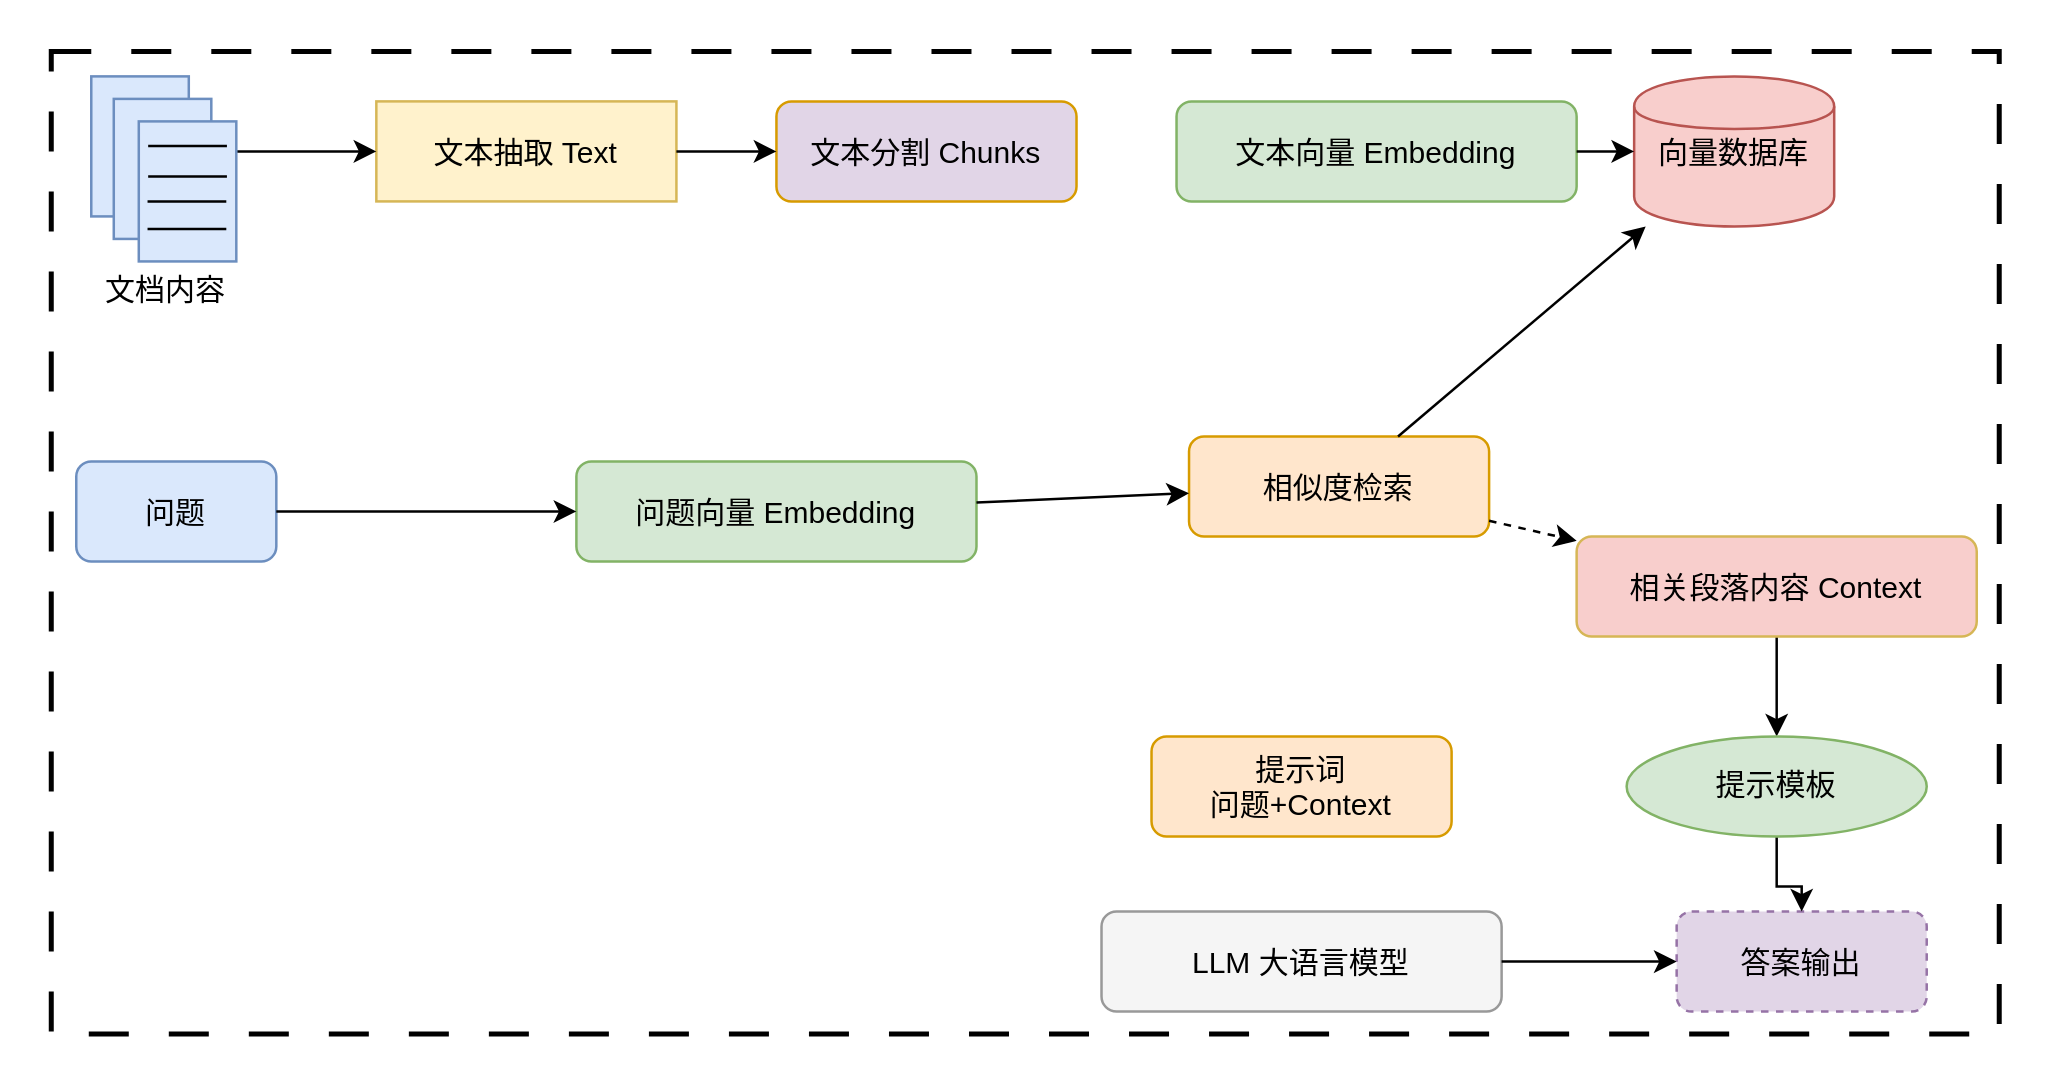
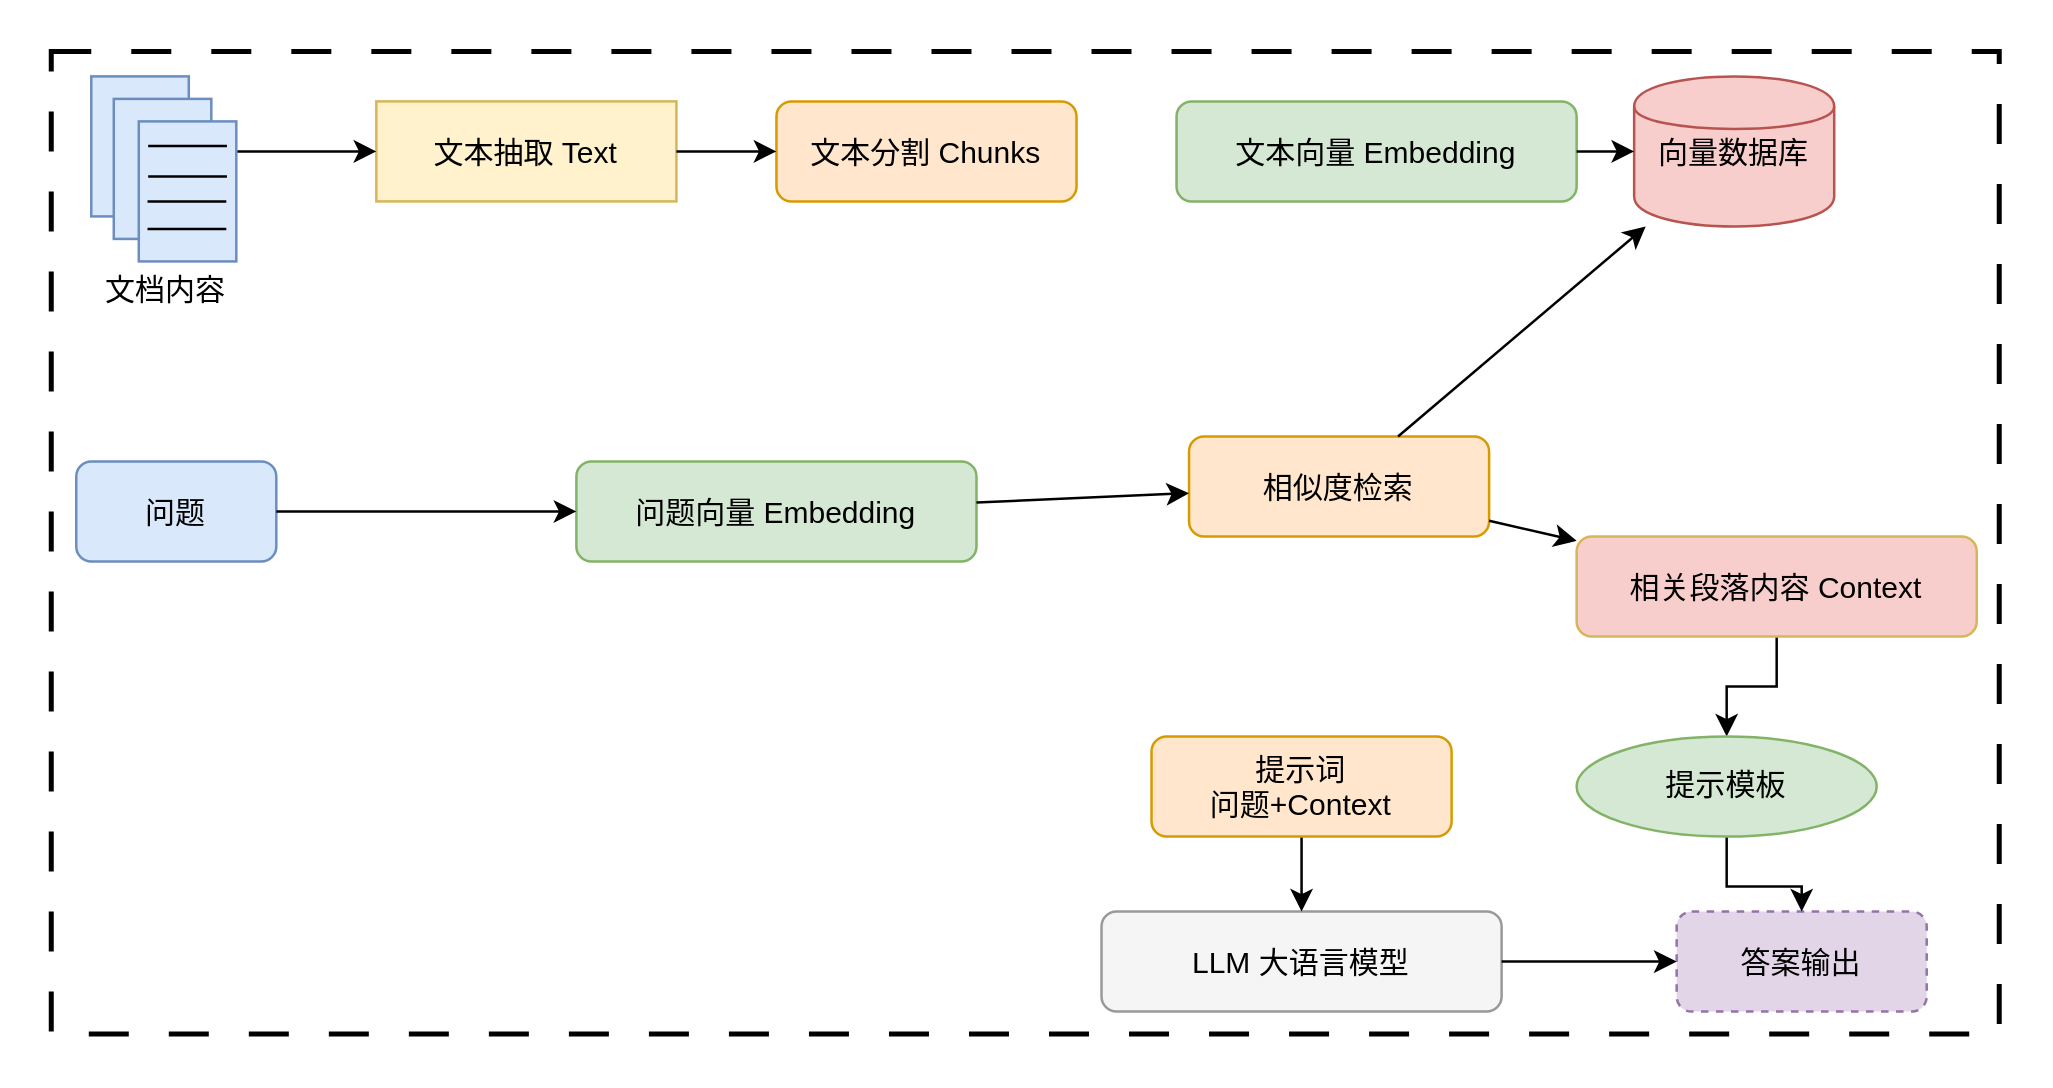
node "文本分割 Chunks": fillcolor #e1d5e7 -> #ffe6cc
edge "相似度检索" -> "相关段落内容 Context": style dashed -> solid
node "提示模板": moved (1776, 786) -> (1726, 786)
edge "提示词 问题+Context" -> "LLM 大语言模型": added
